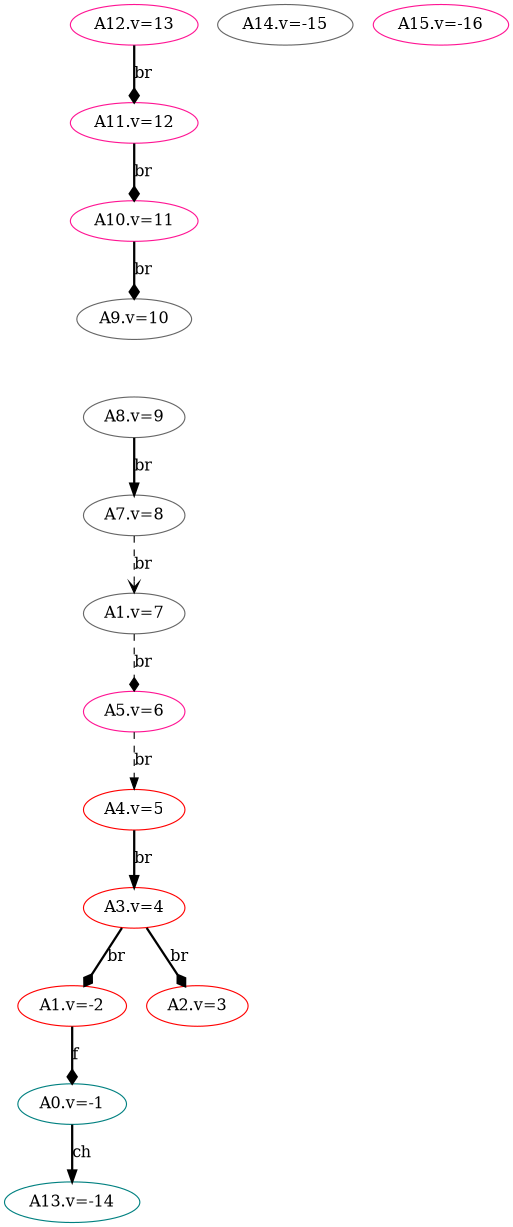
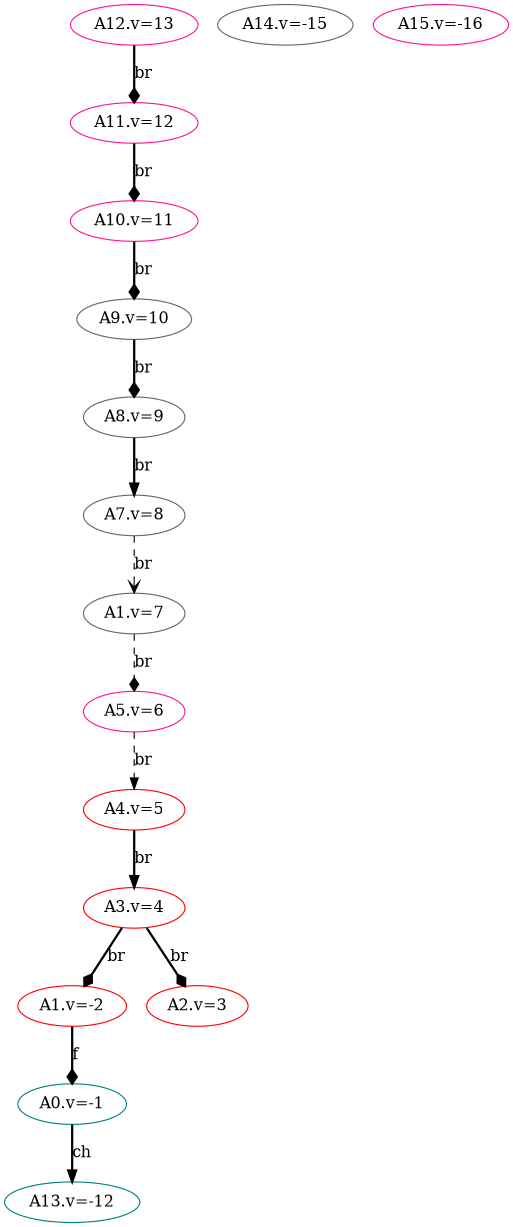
edge "A9.v=10" -> "A8.v=9": added, label "br"
node "A13.v=-14": label "A13.v=-14" -> "A13.v=-12"
